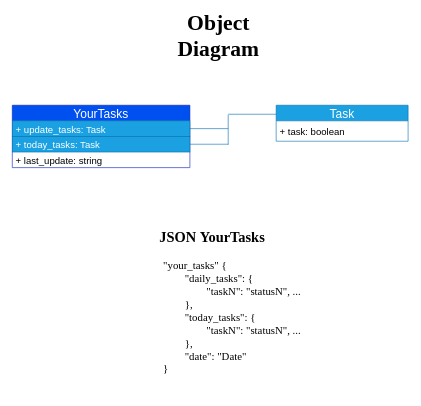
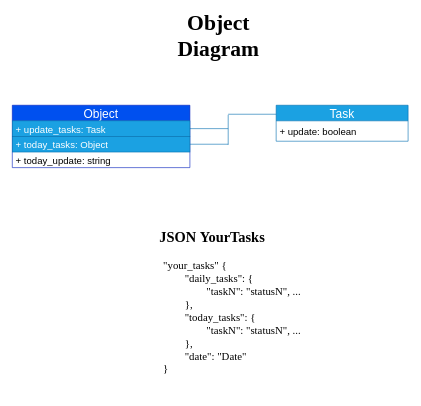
node "YourTasks": label "YourTasks" -> "Object"
node "+ task: boolean": label "+ task: boolean" -> "+ update: boolean"
node "+ today_tasks: Task": label "+ today_tasks: Task" -> "+ today_tasks: Object"
node "+ last_update: string": label "+ last_update: string" -> "+ today_update: string"
